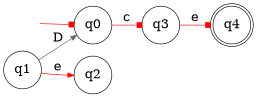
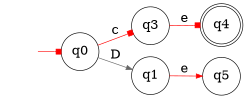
edge "q1" -> "q0": reversed
node "q2": label "q2" -> "q5"
